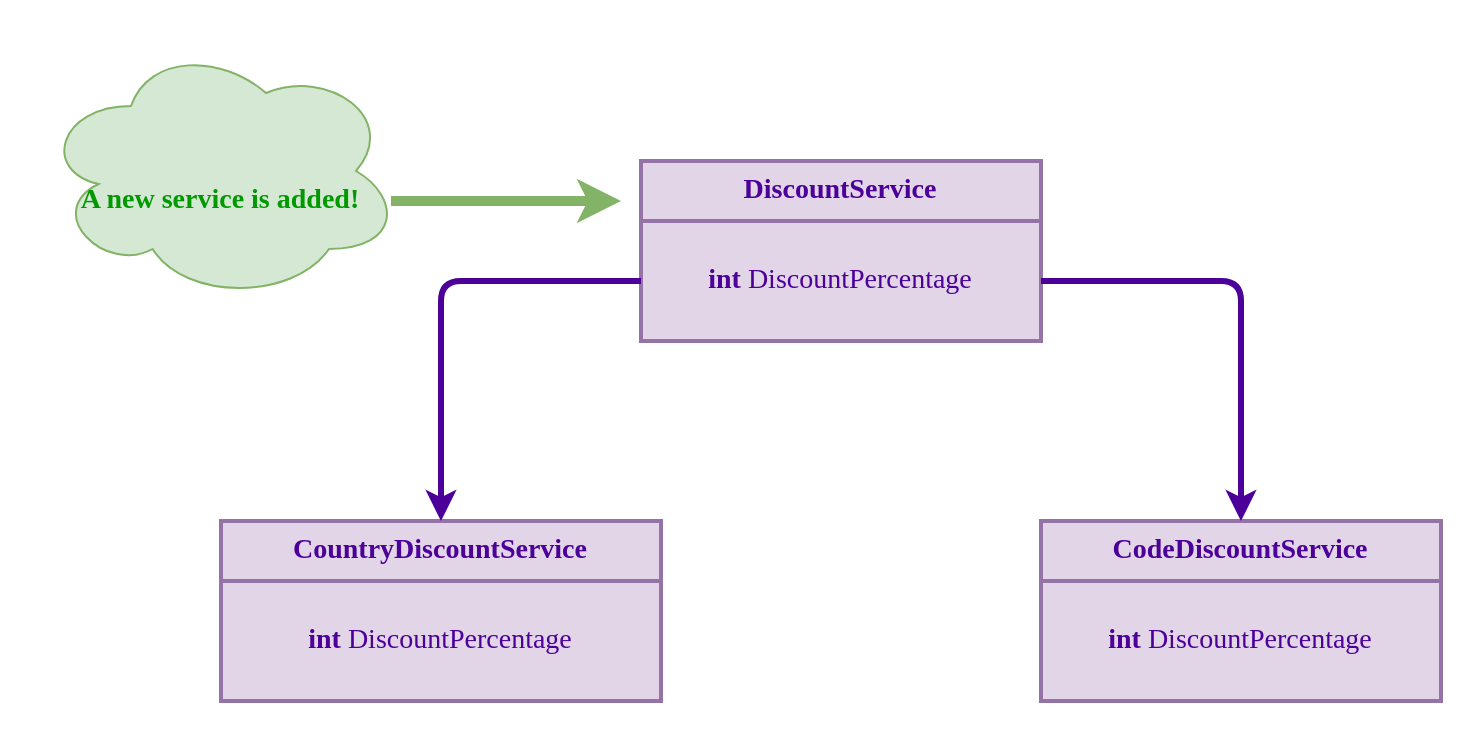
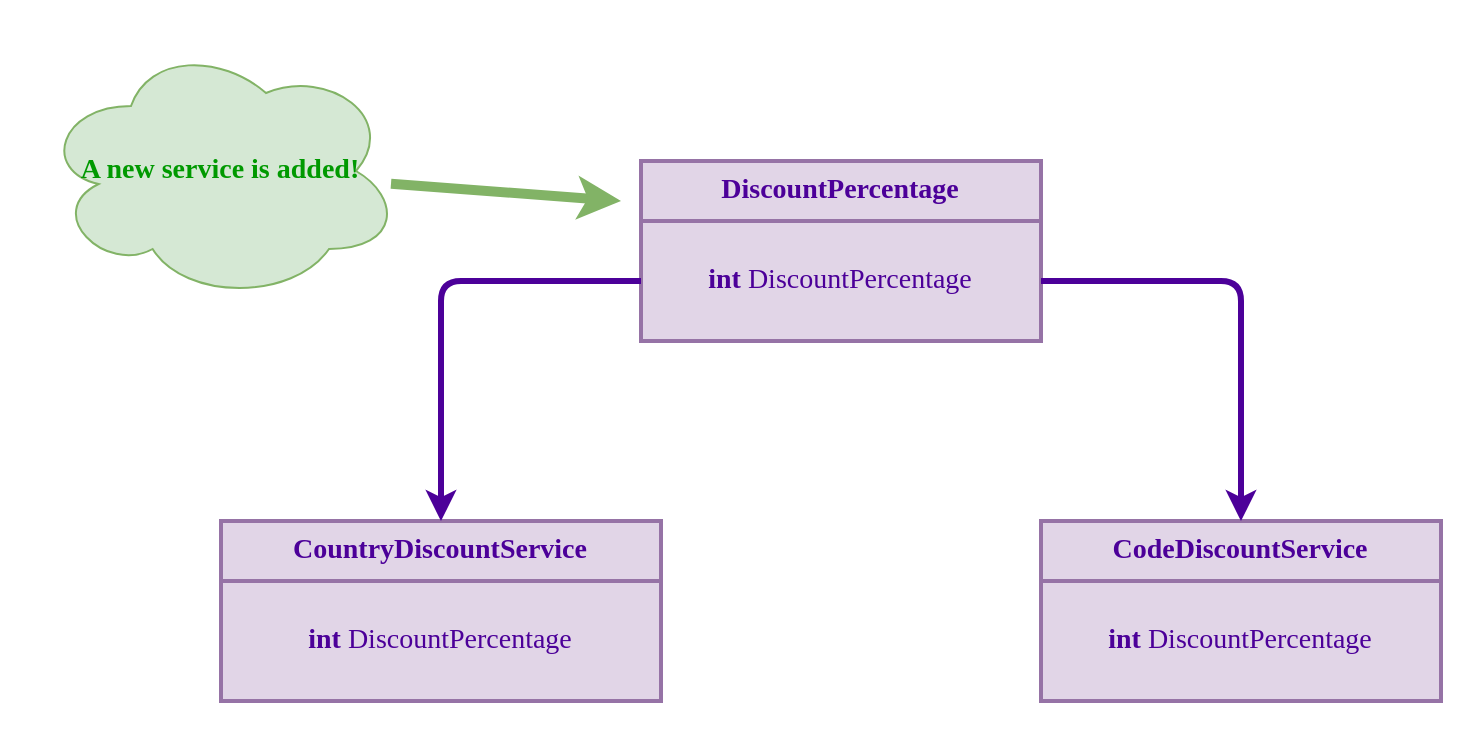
node "DiscountService": label "DiscountService" -> "DiscountPercentage"
node "A new service is added!": moved (221, 201) -> (221, 171)
